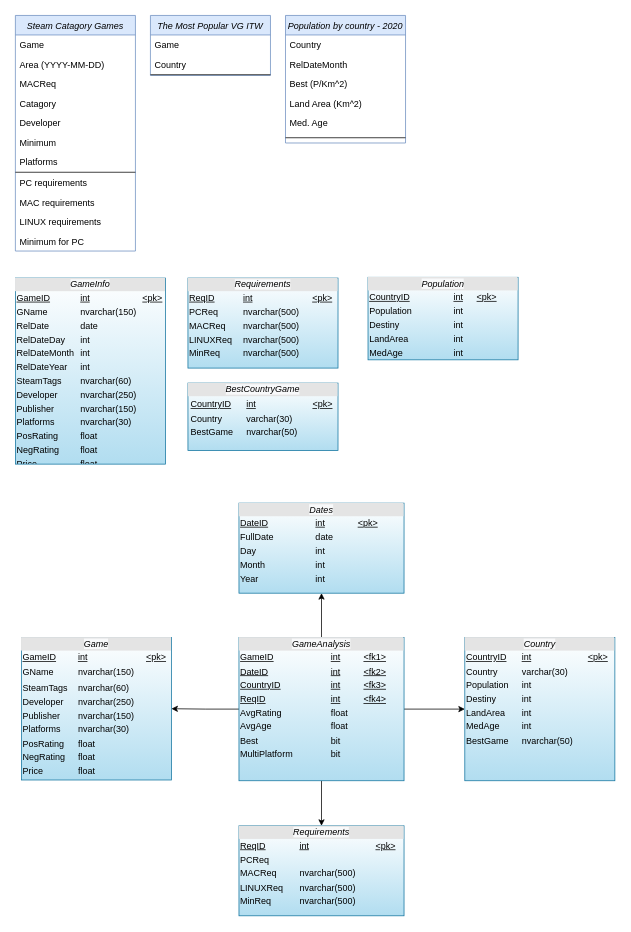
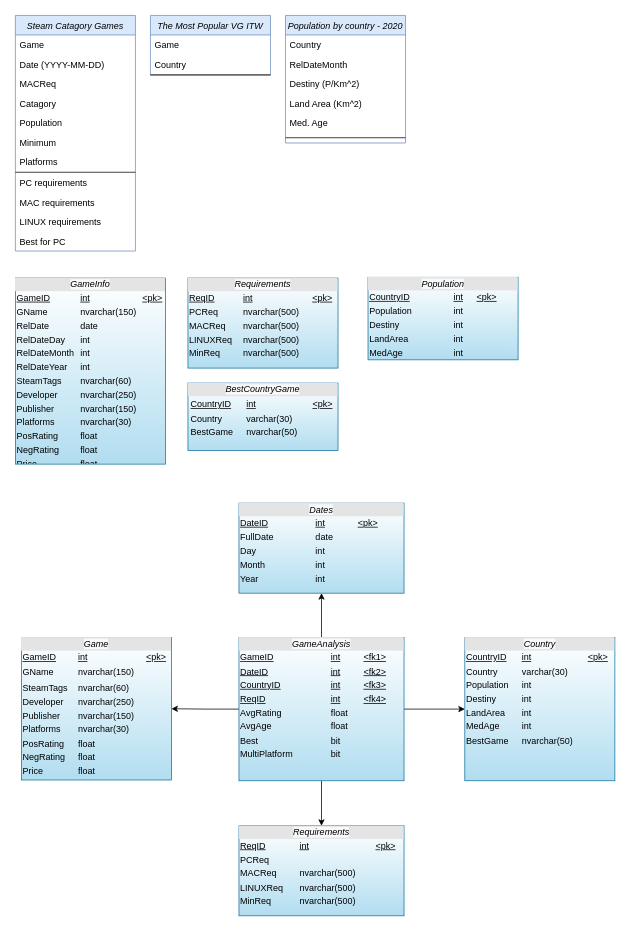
node "Area (YYYY-MM-DD)": label "Area (YYYY-MM-DD)" -> "Date (YYYY-MM-DD)"
node "Best (P/Km^2)": label "Best (P/Km^2)" -> "Destiny (P/Km^2)"
node "Developer": label "Developer" -> "Population"
node "Minimum for PC": label "Minimum for PC" -> "Best for PC"
